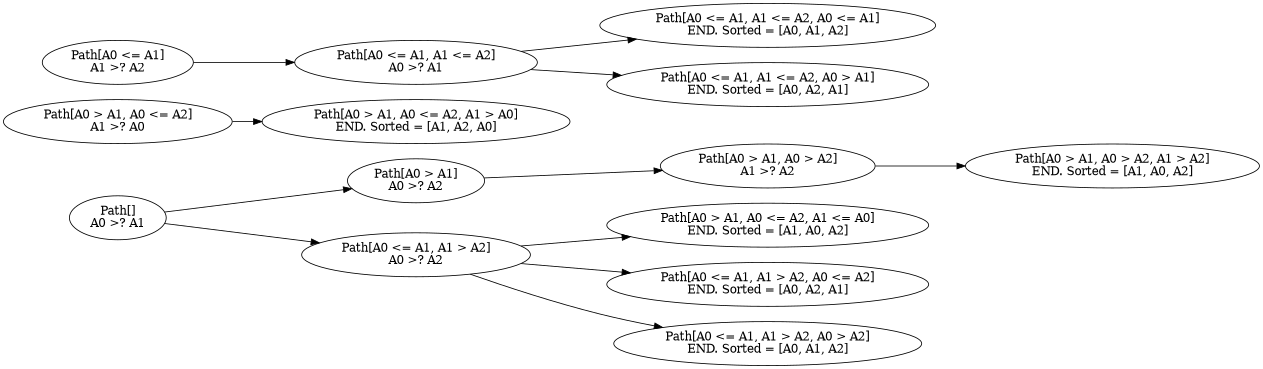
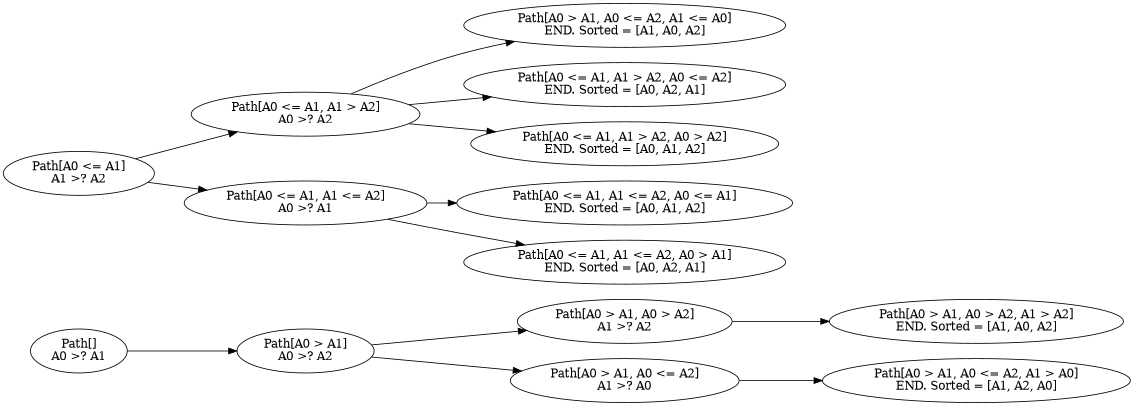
edge "Path[] A0 >? A1" -> "Path[A0 <= A1, A1 > A2] A0 >? A2": now "Path[A0 <= A1] A1 >? A2" -> "Path[A0 <= A1, A1 > A2] A0 >? A2"
edge "Path[A0 > A1] A0 >? A2" -> "Path[A0 > A1, A0 <= A2] A1 >? A0": added
